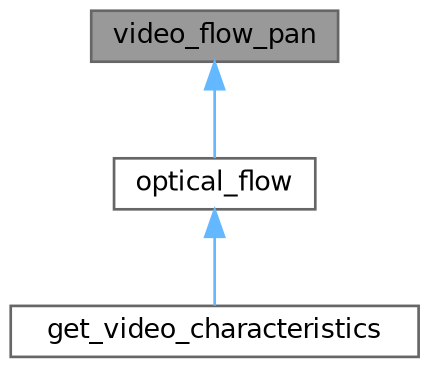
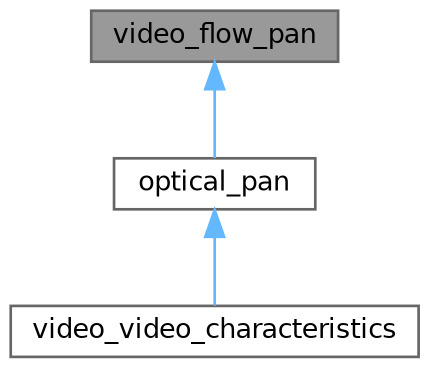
node "optical_flow": label "optical_flow" -> "optical_pan"
node "get_video_characteristics": label "get_video_characteristics" -> "video_video_characteristics"
